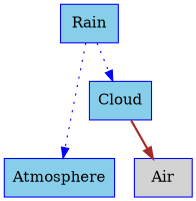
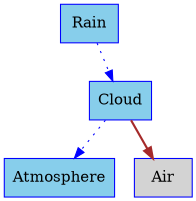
edge "Rain" -> "Atmosphere": now "Cloud" -> "Atmosphere"
